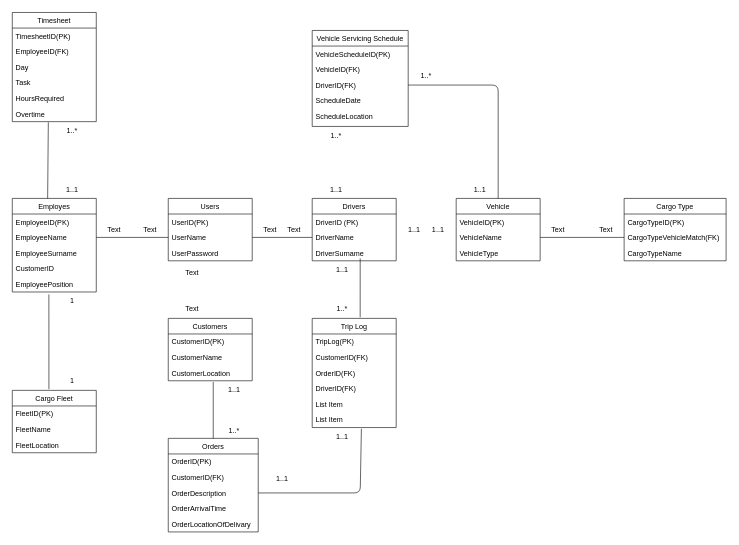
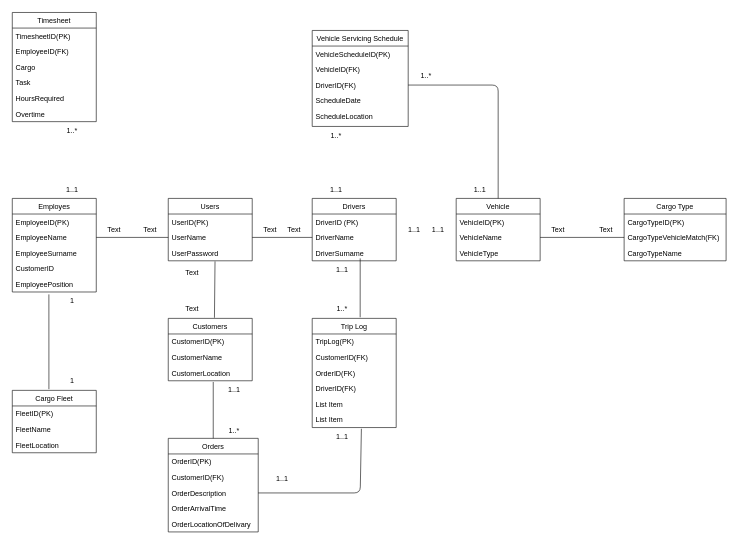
node "Day": label "Day" -> "Cargo"
edge "Overtime" -- "Employes": removed
edge "UserPassword" -- "Customers": added
